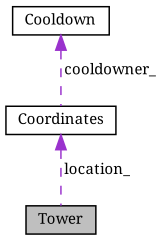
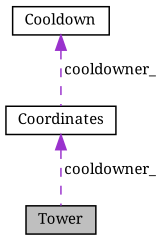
edge "Tower" -> "Coordinates": label " location_" -> " cooldowner_"
